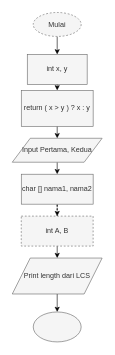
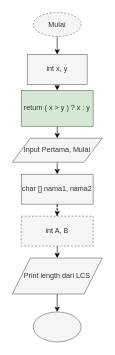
node "return ( x > y ) ? x : y": fillcolor #f5f5f5 -> #d5e8d4
node "Input Pertama, Kedua": label "Input Pertama, Kedua" -> "Input Pertama, Mulai"
